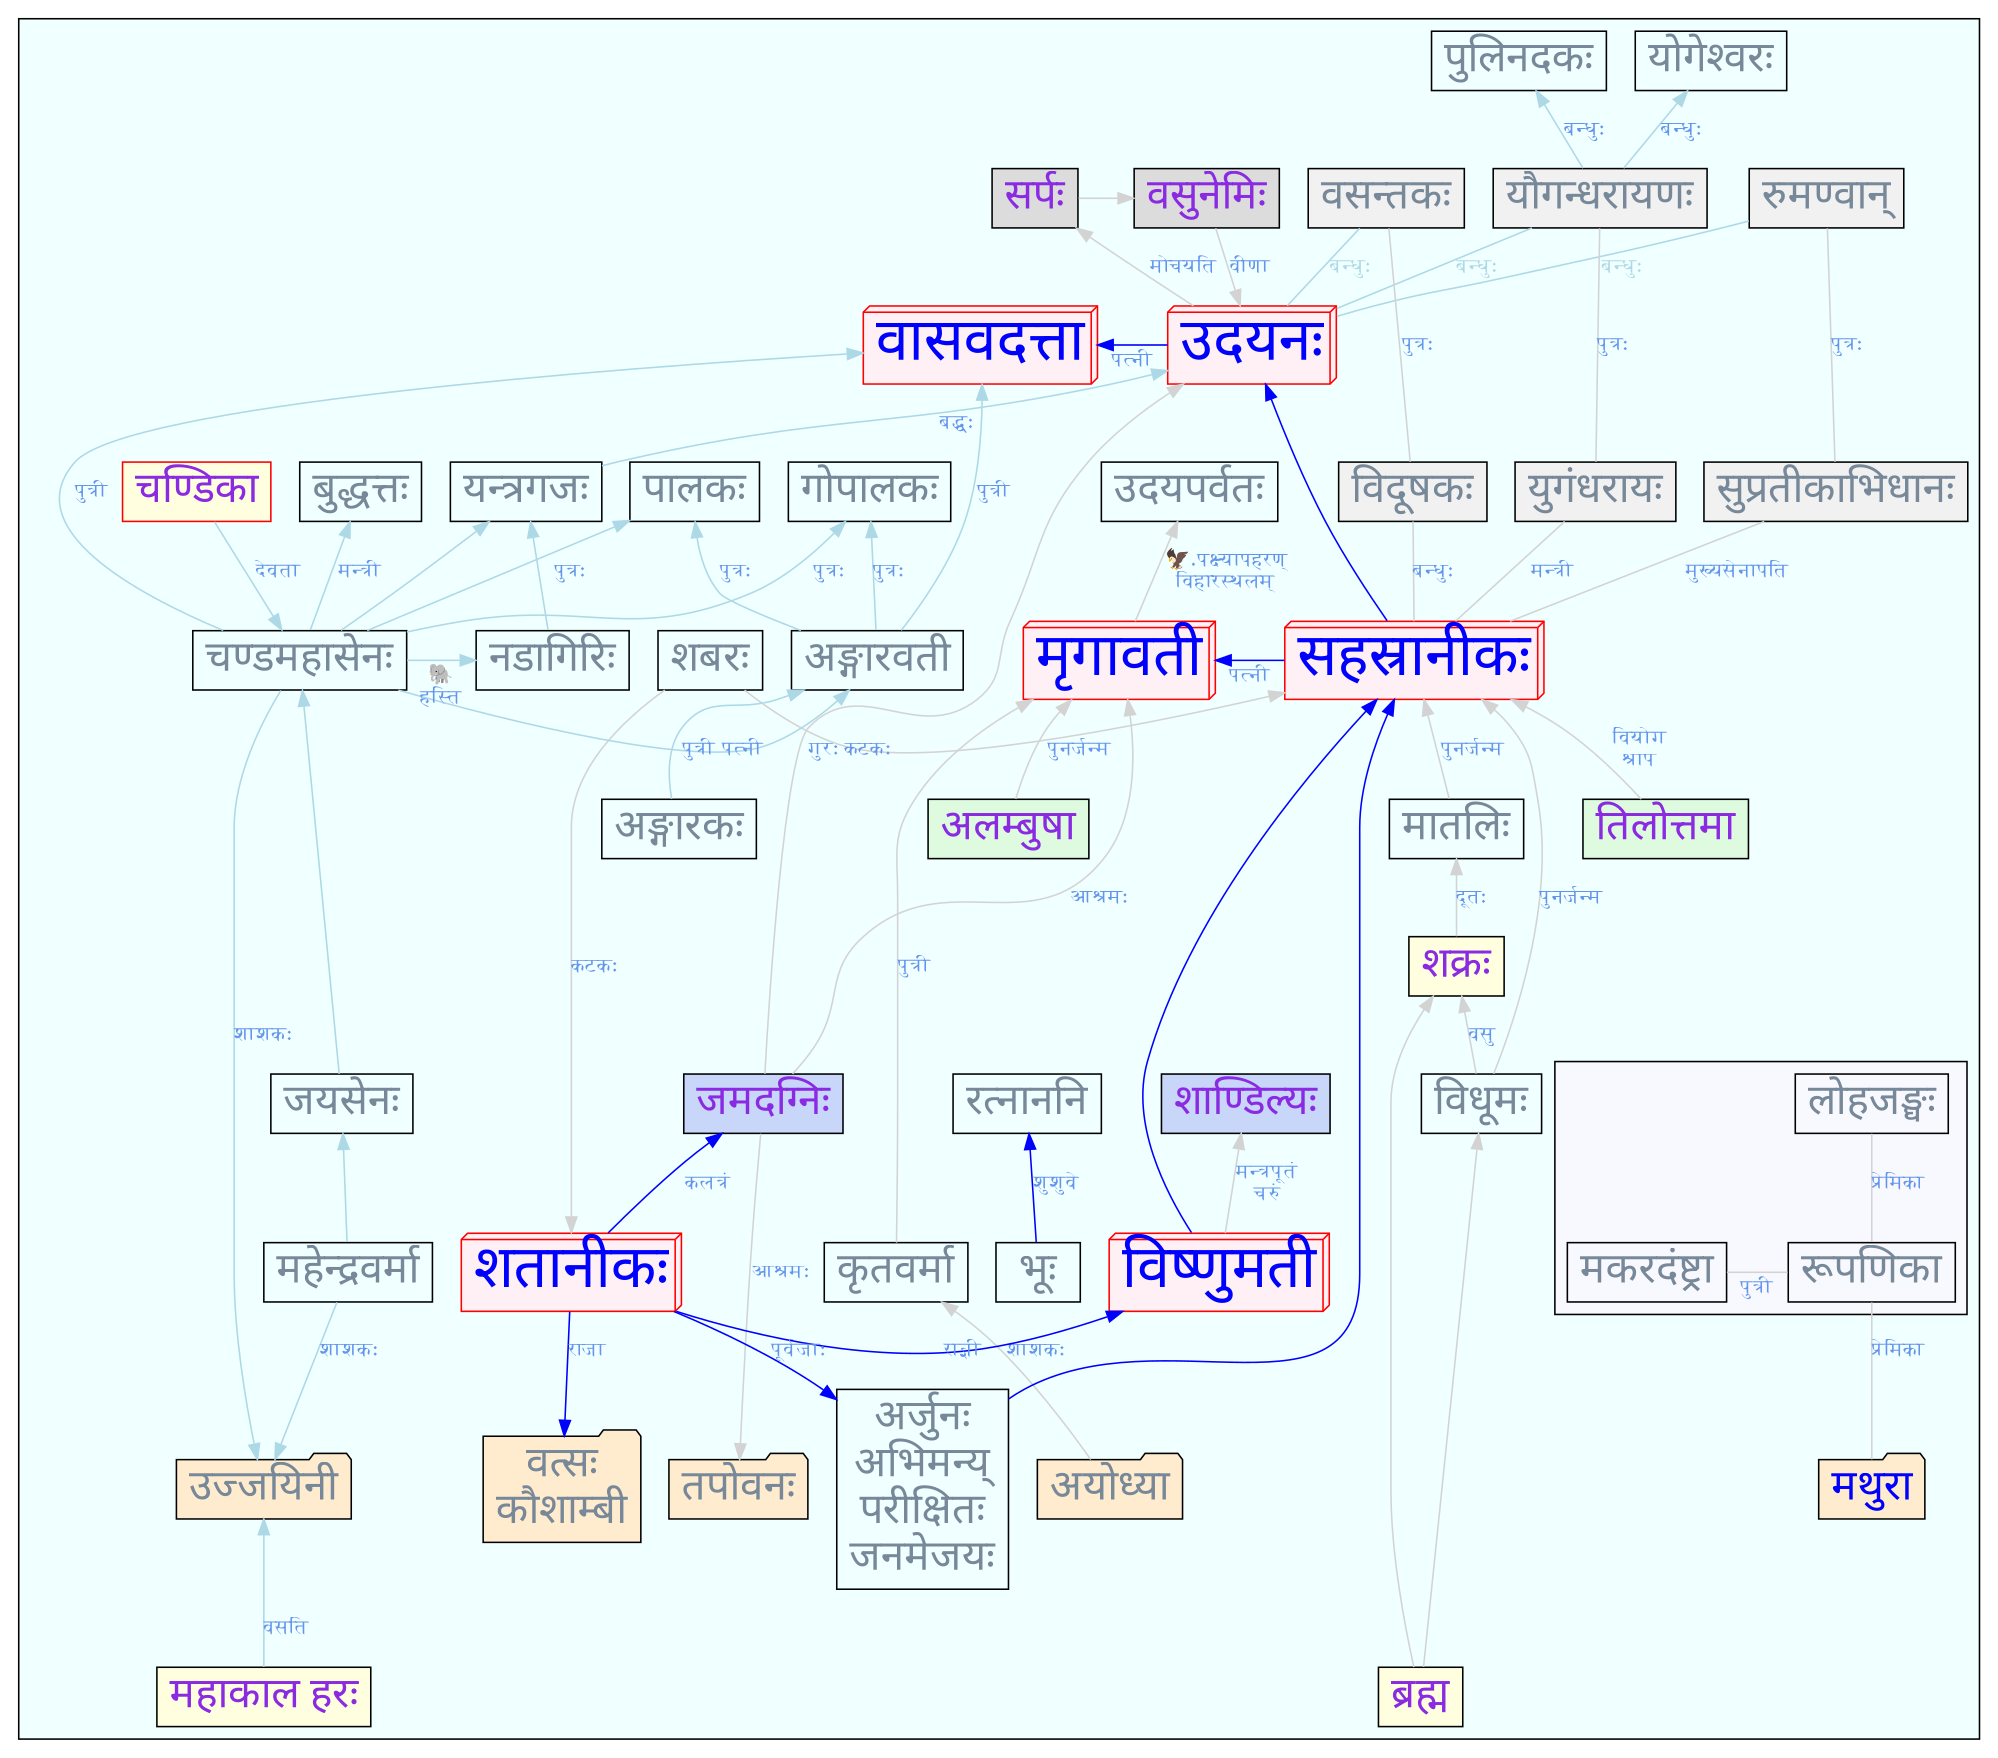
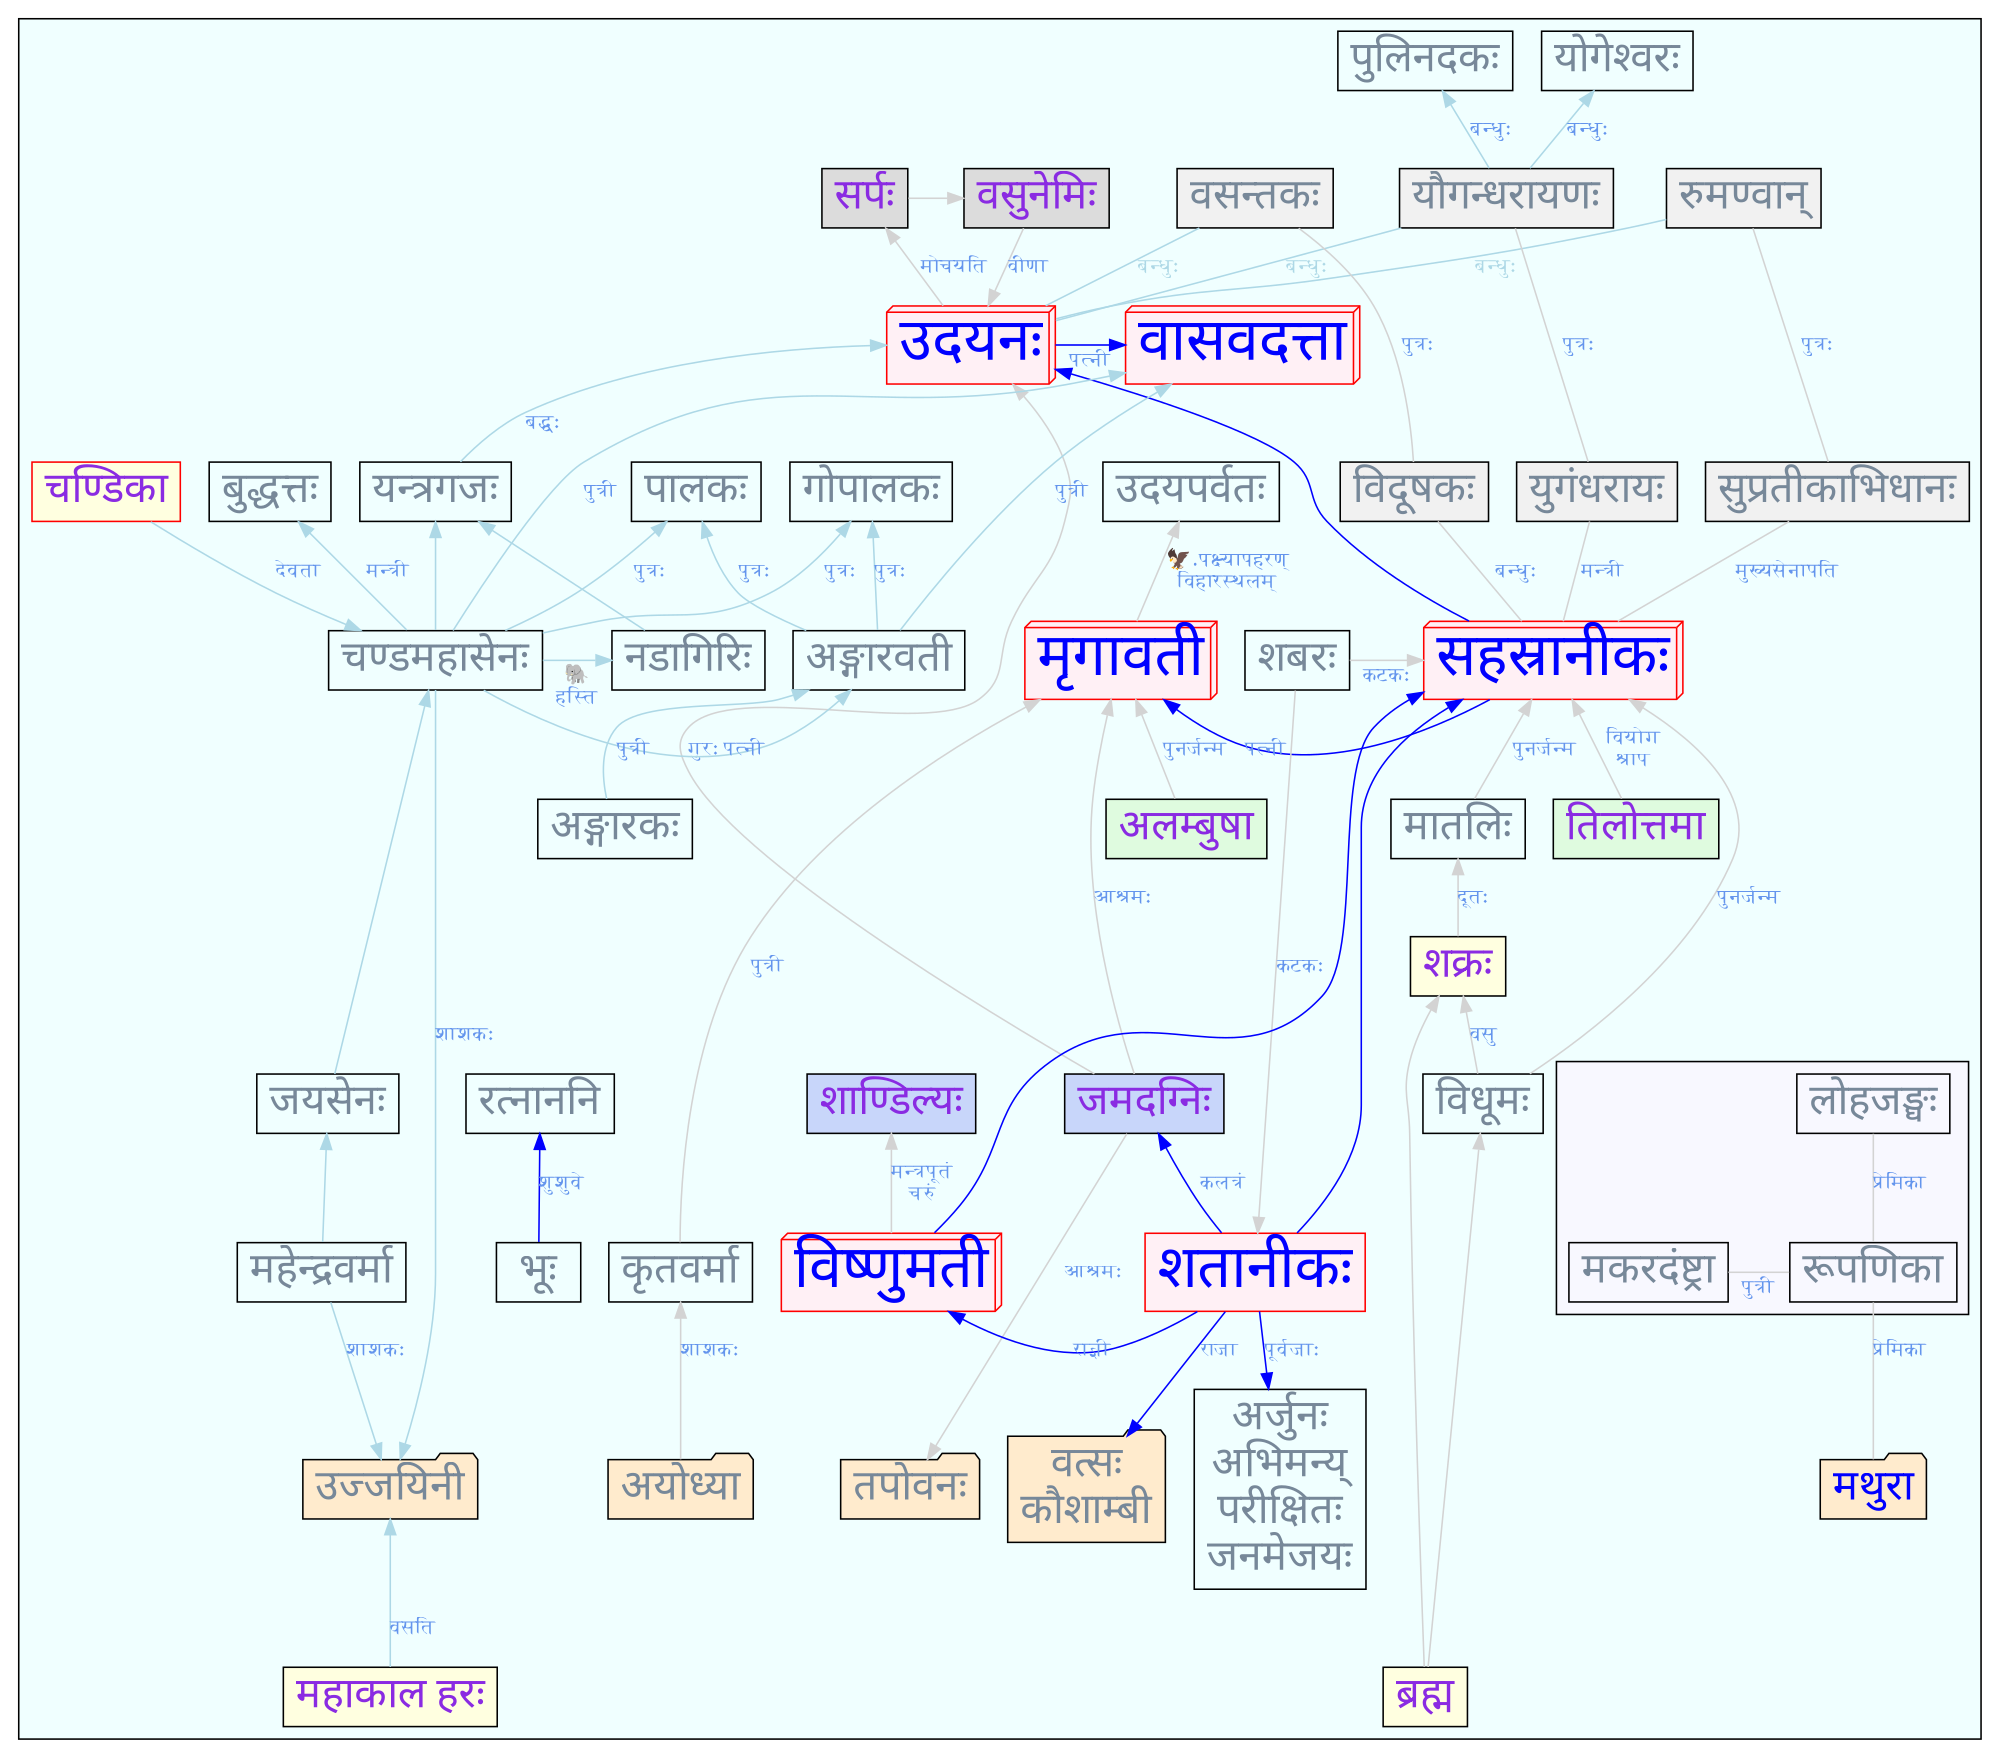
edge "अर्जुनः अभिमन्य्‌ परीक्षितः जनमेजयः" -> "सहस्रानीकः": now "शतानीकः" -> "सहस्रानीकः"
node "शतानीकः": shape box3d -> box
